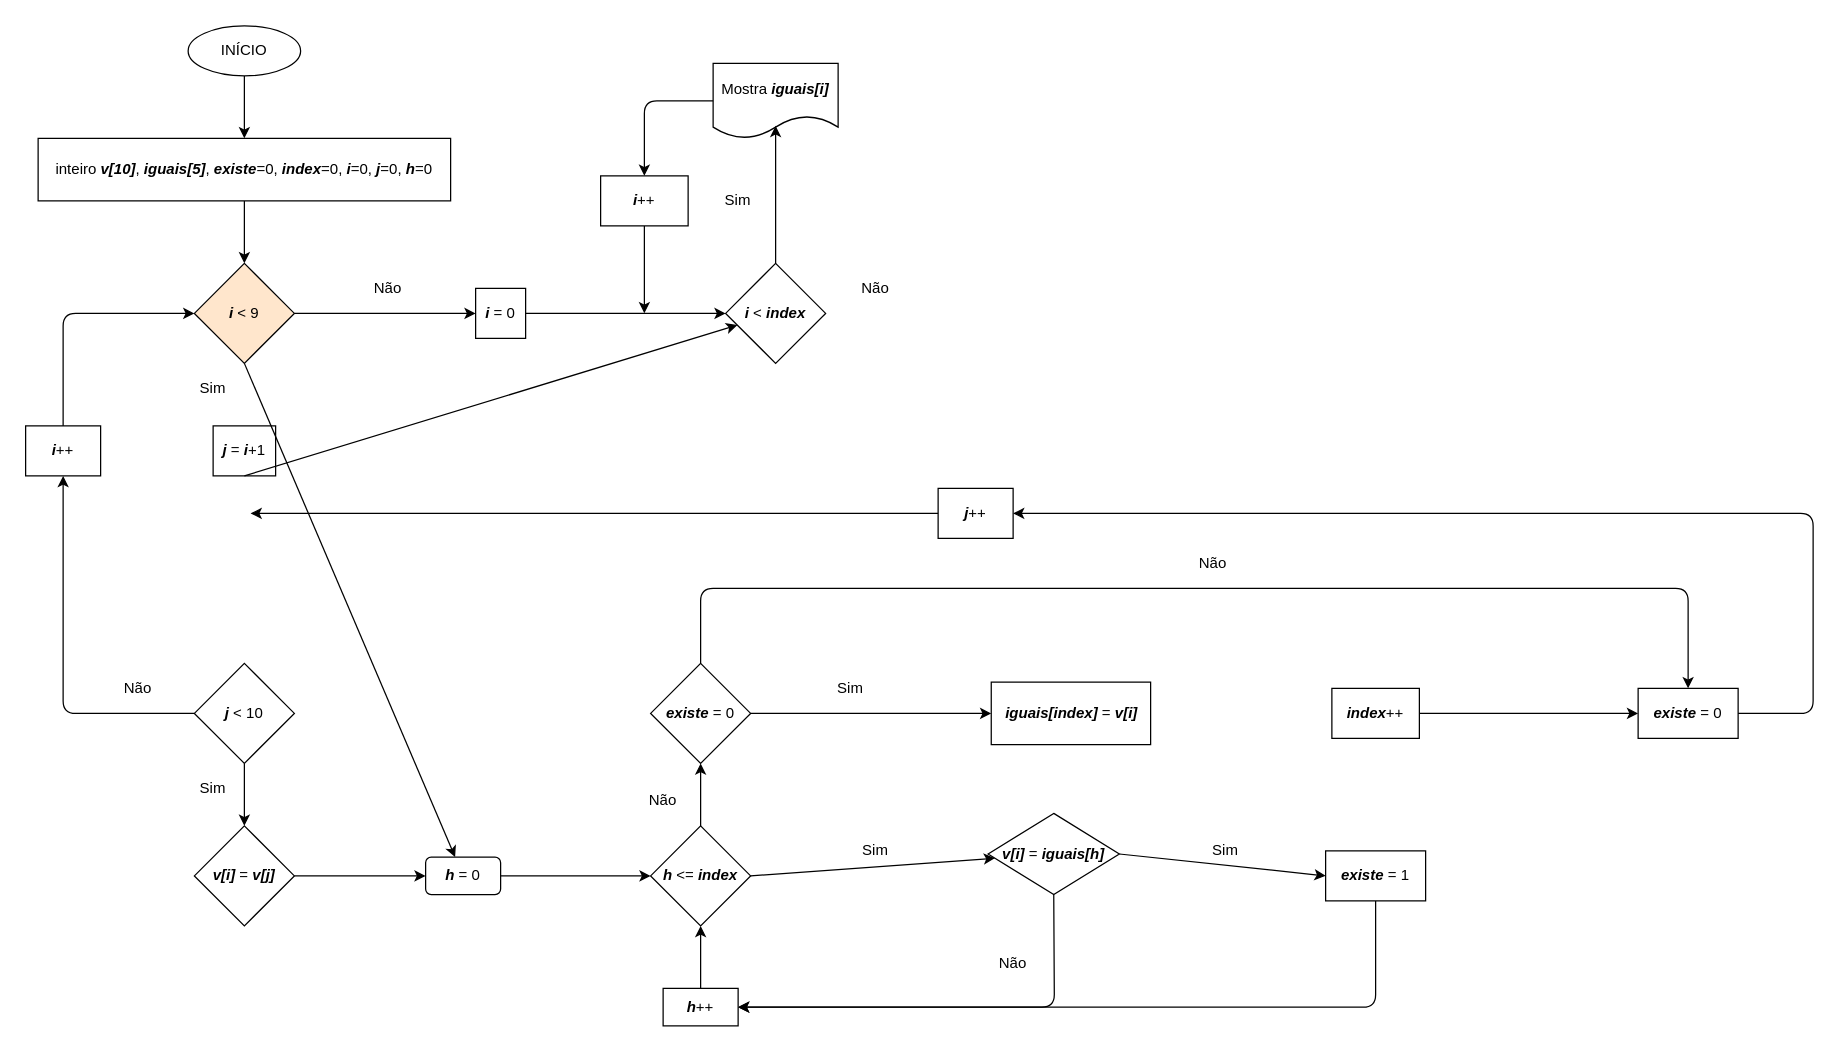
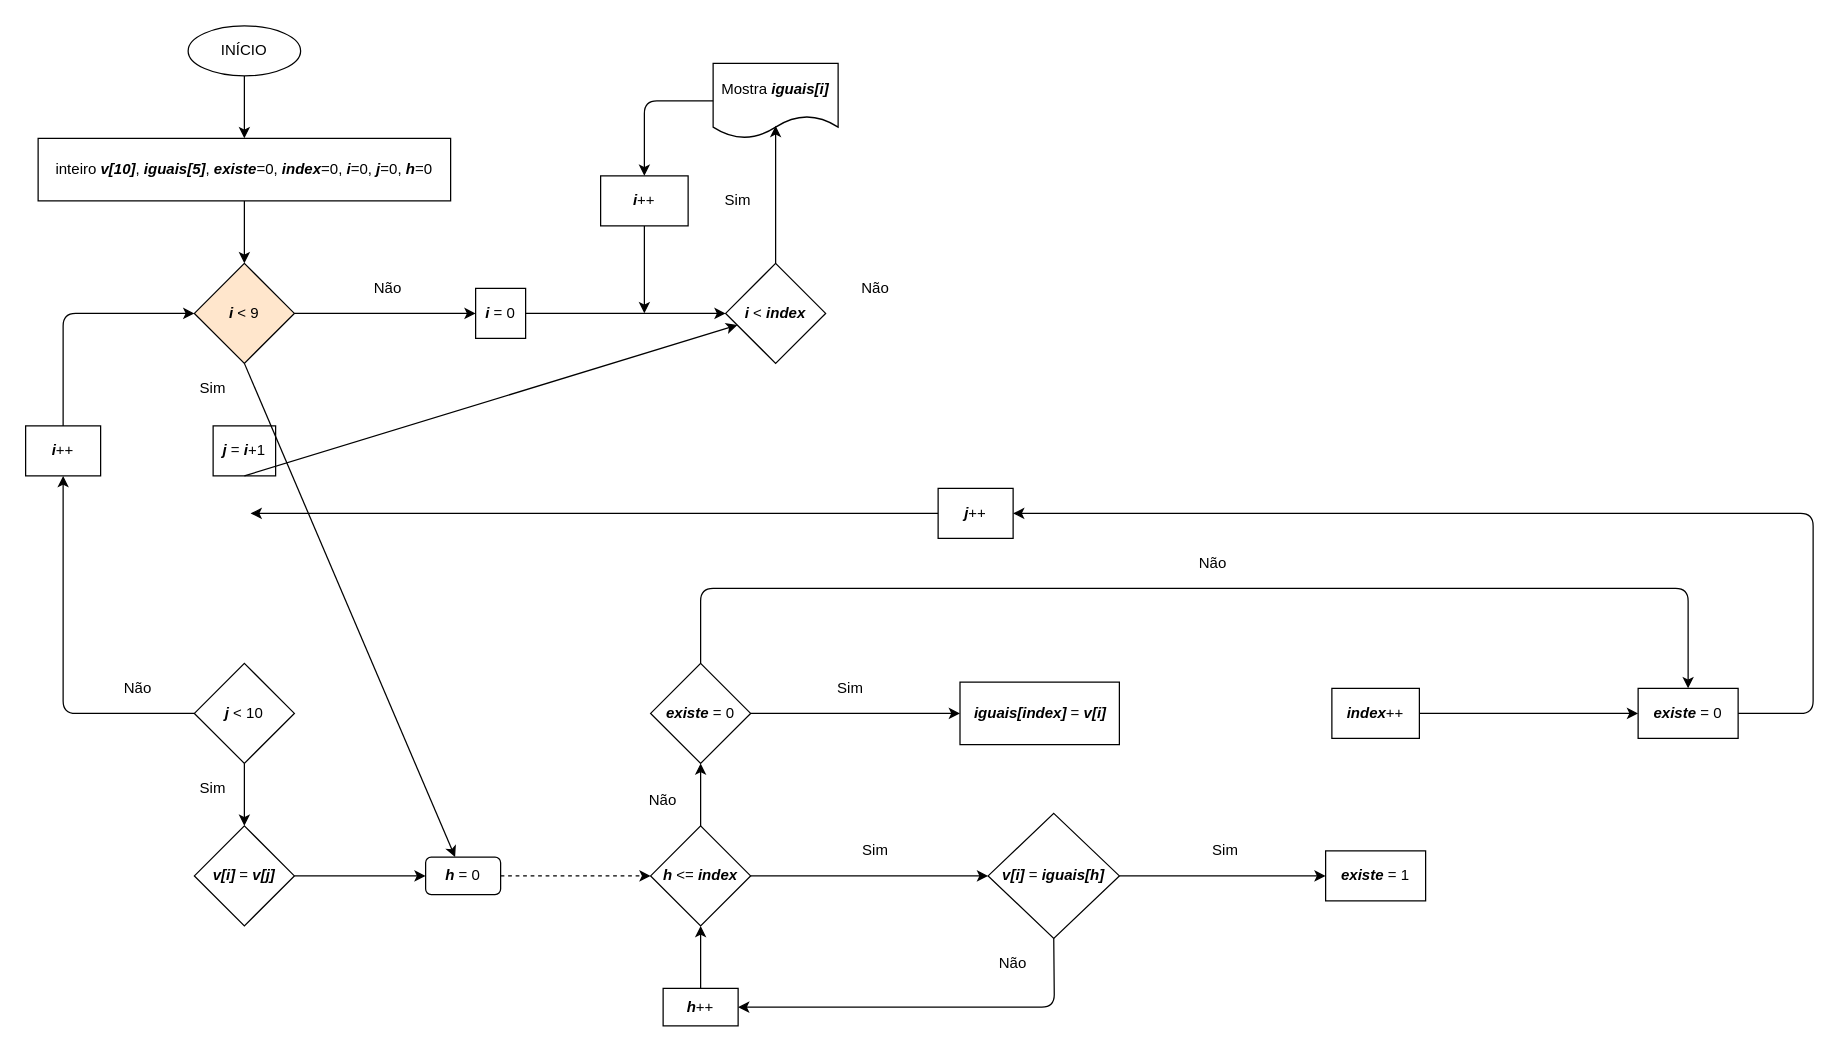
node "iguais[index] = v[i]": moved (1071, 713) -> (1040, 713)
node "v[i] = iguais[h]": size 131x81 -> 131x125
edge "h = 0" -> "h <= index": style solid -> dashed
edge "existe = 1" -> "h++": removed
